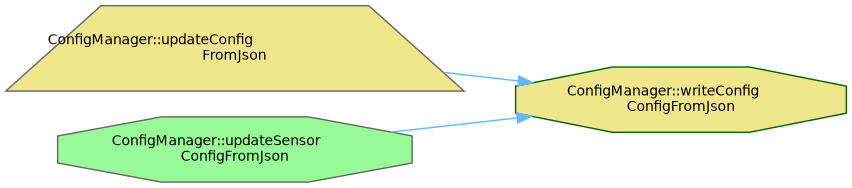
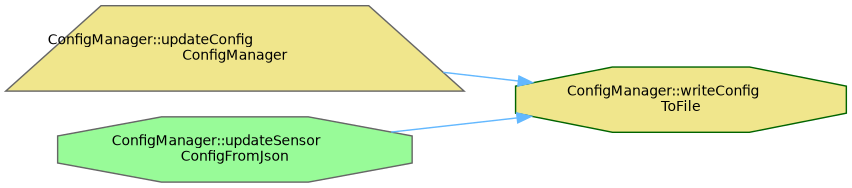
node "ConfigManager::updateConfig FromJson": label "ConfigManager::updateConfig FromJson" -> "ConfigManager::updateConfig ConfigManager"
node "ConfigManager::writeConfig ConfigFromJson": label "ConfigManager::writeConfig ConfigFromJson" -> "ConfigManager::writeConfig ToFile"
